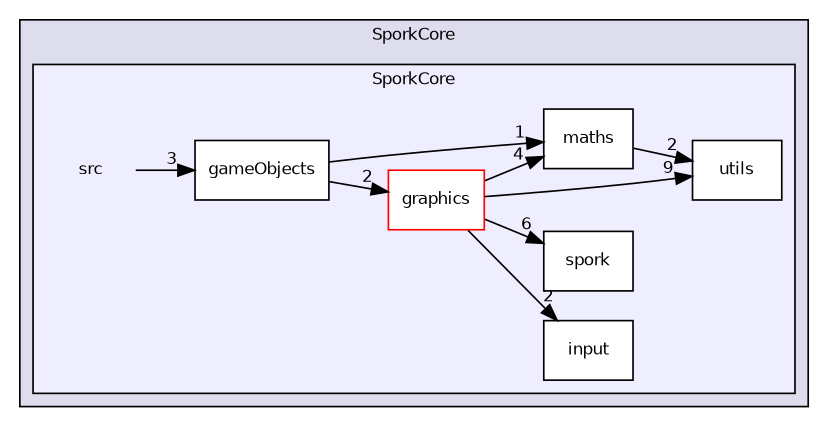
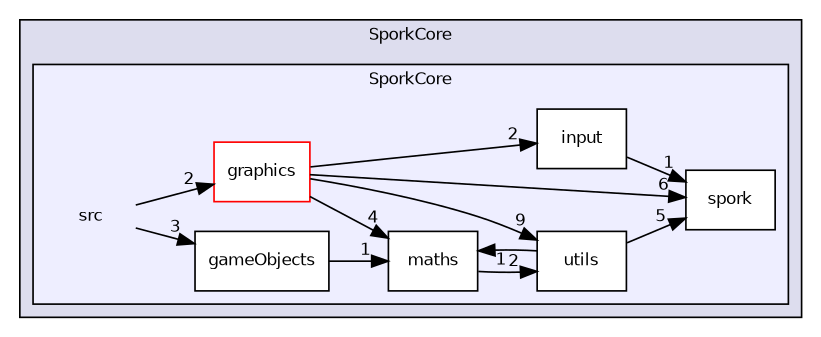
edge "input" -> "spork": added
edge "gameObjects" -> "graphics": now "src" -> "graphics"
edge "utils" -> "spork": added
edge "utils" -> "maths": added
